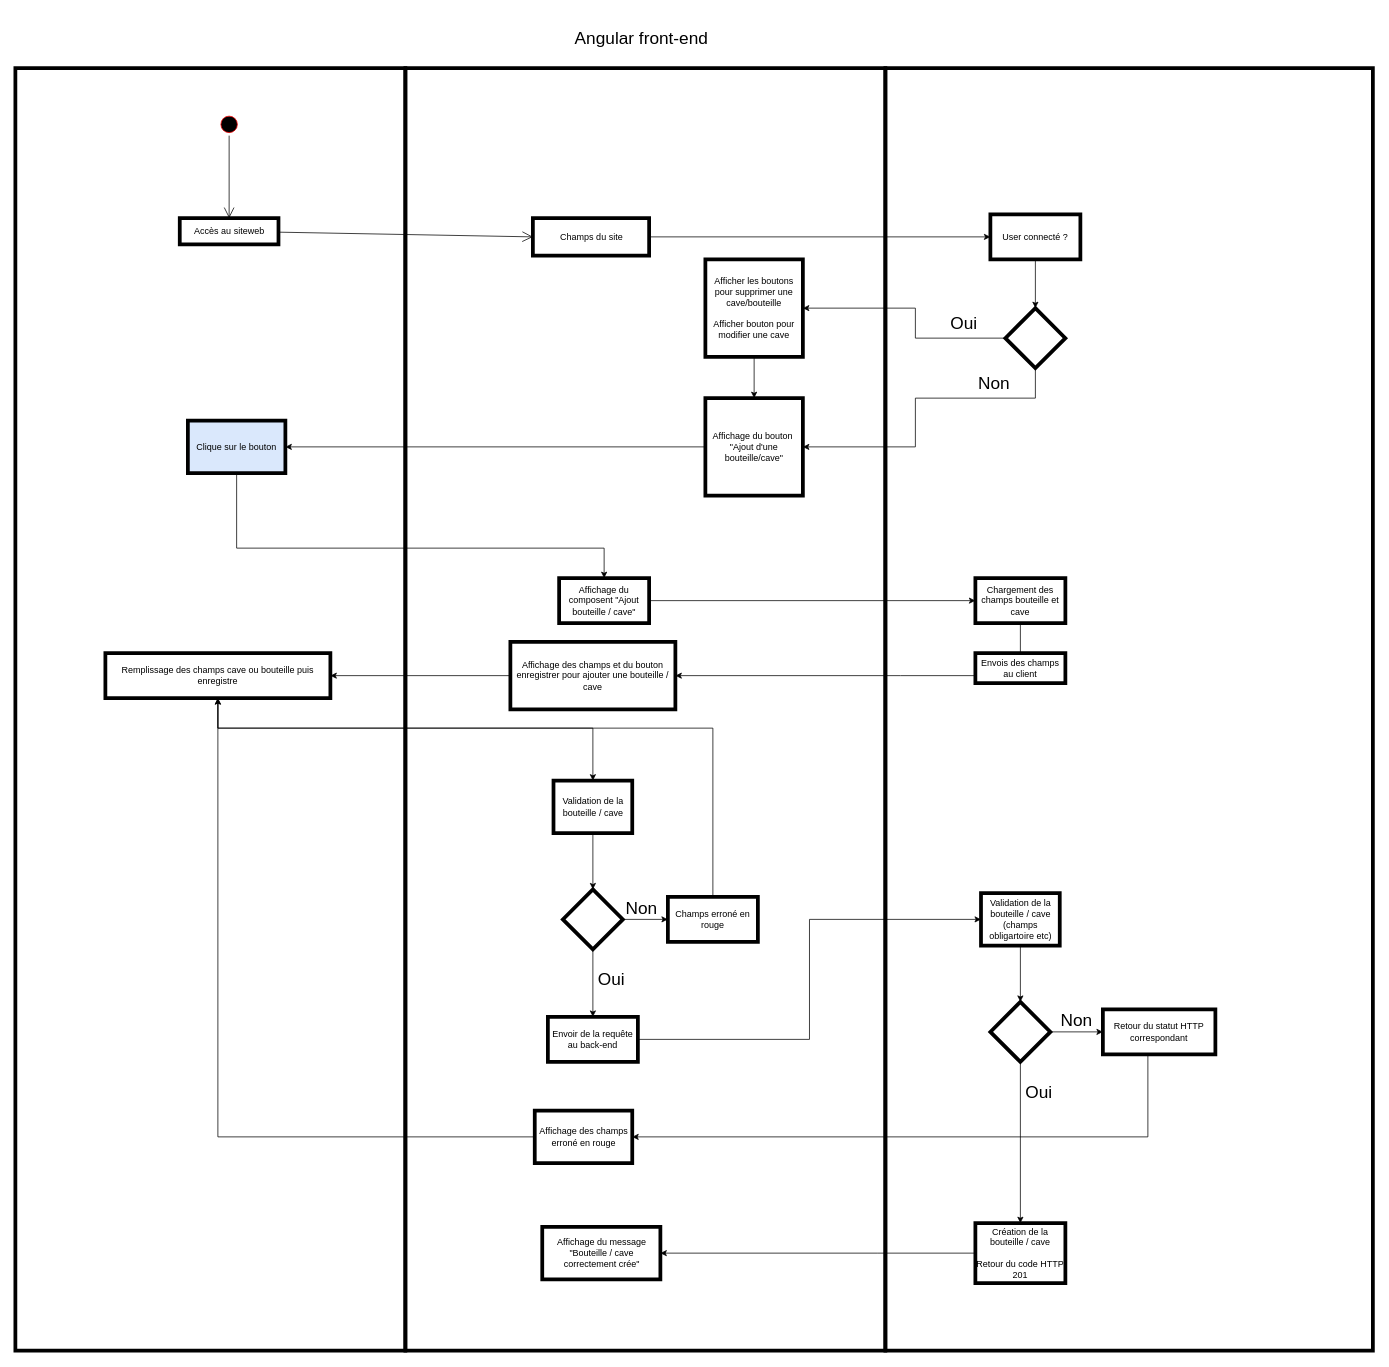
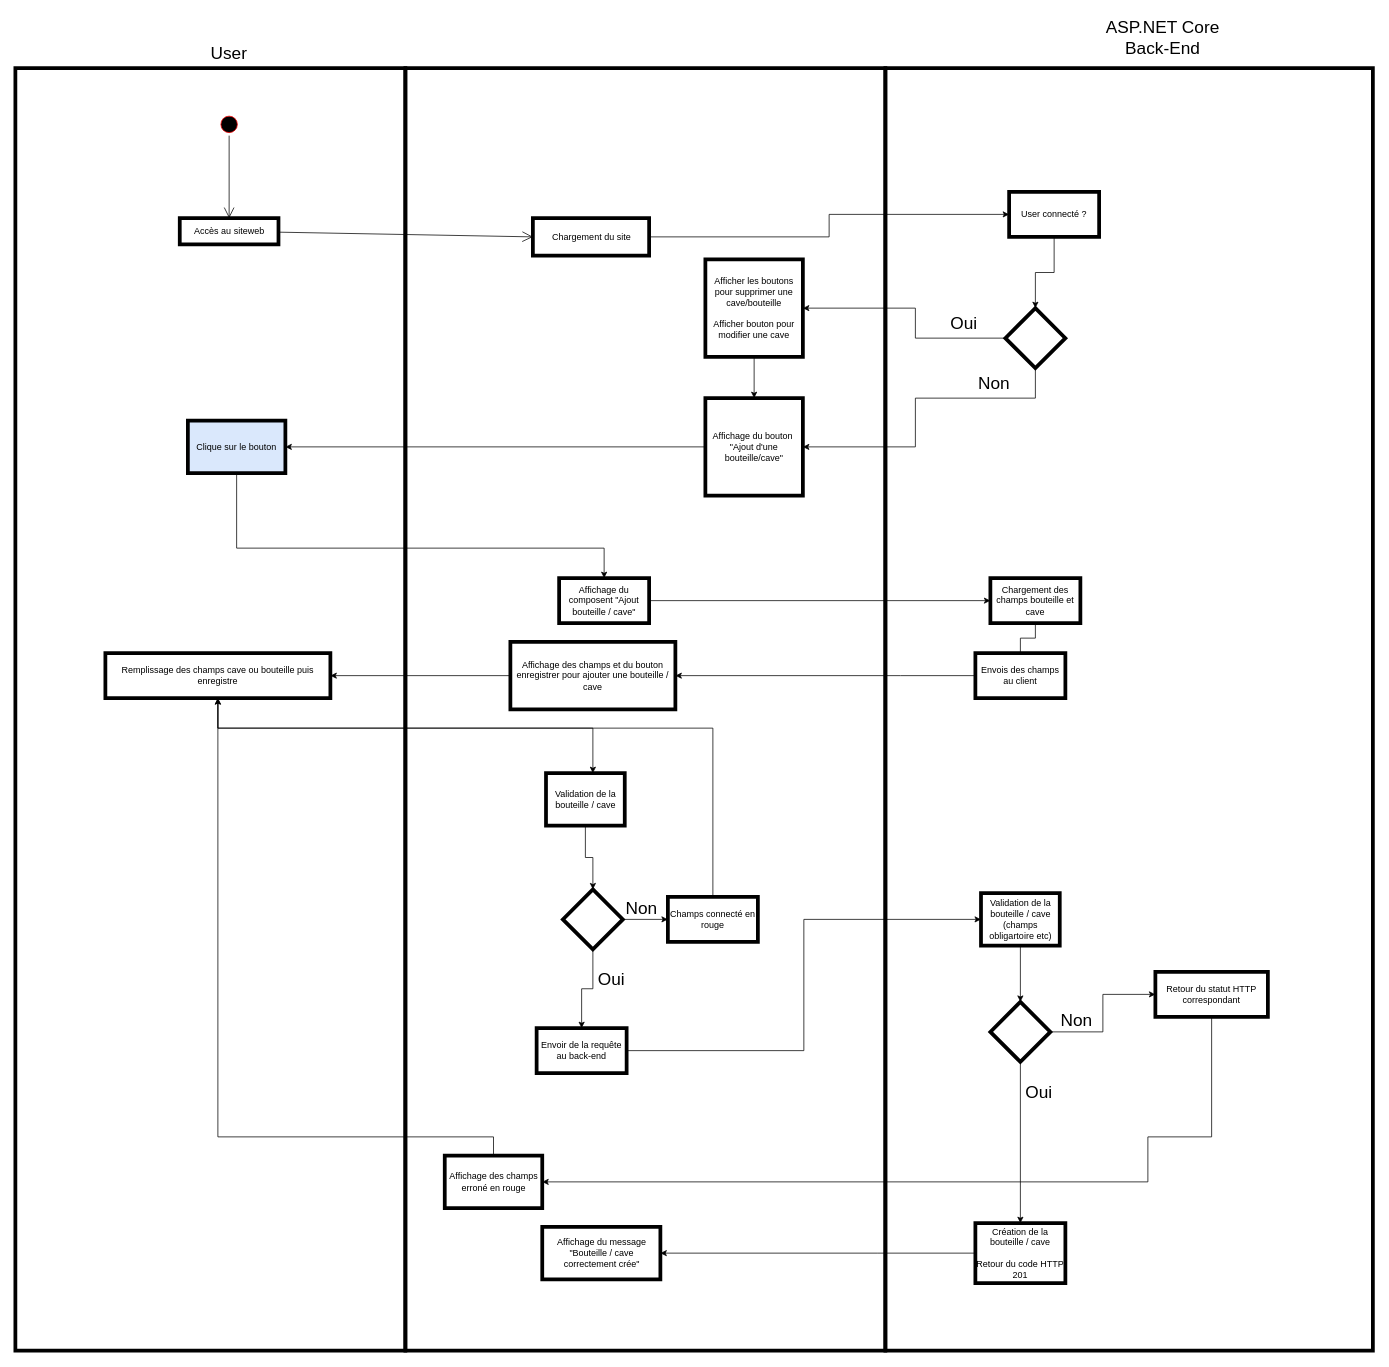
node "Angular front-end": removed
node "ASP.NET Core Back-End": added
node "User": added
node "Champs du site": label "Champs du site" -> "Chargement du site"
node "User connecté ?": moved (1035, 237) -> (1054, 214)
node "Chargement des champs bouteille et cave": moved (1020, 600) -> (1035, 600)
node "Envois des champs au client": size 90x30 -> 90x45
node "Validation de la bouteille / cave": moved (593, 807) -> (585, 799)
node "Champs erroné en rouge": label "Champs erroné en rouge" -> "Champs connecté en rouge"
node "Retour du statut HTTP correspondant": moved (1159, 1032) -> (1212, 994)
node "Envoir de la requête au back-end": moved (593, 1039) -> (582, 1050)
node "Affichage des champs erroné en rouge": moved (584, 1137) -> (494, 1182)
